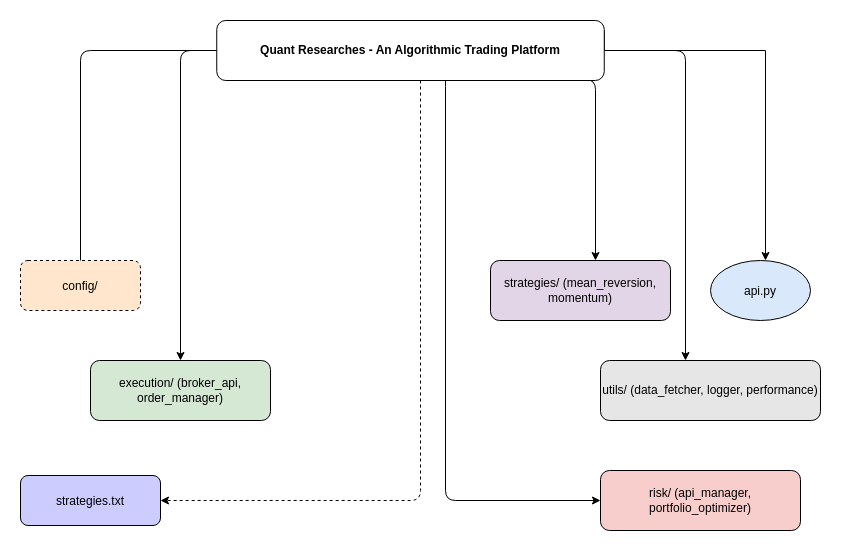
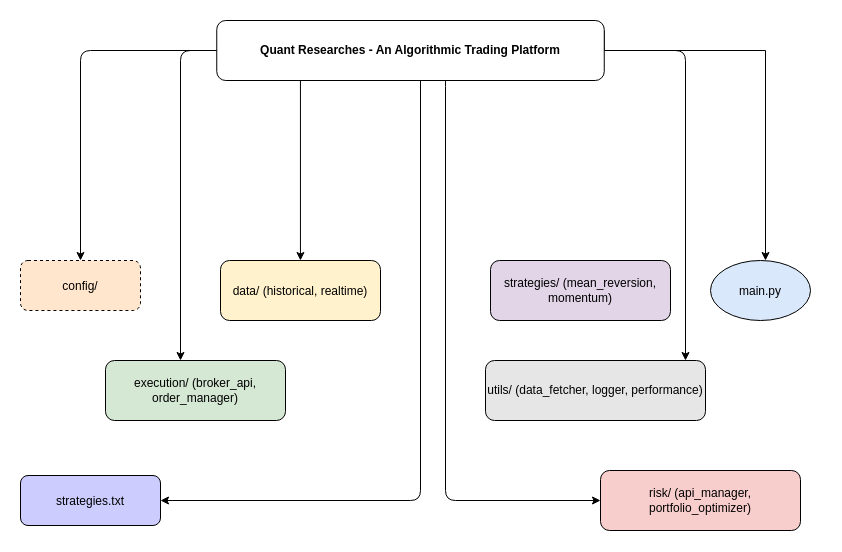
edge "Quant Researches - An Algorithmic Trading Platform" -> "data/ (historical, realtime)": added
edge "Quant Researches - An Algorithmic Trading Platform" -> "strategies/ (mean_reversion, momentum)": removed
edge "Quant Researches - An Algorithmic Trading Platform" -- "config/": arrowhead none -> classic
node "data/ (historical, realtime)": added
node "api.py": label "api.py" -> "main.py"
node "execution/ (broker_api, order_manager)": moved (181, 391) -> (196, 391)
node "utils/ (data_fetcher, logger, performance)": moved (711, 391) -> (596, 391)
edge "Quant Researches - An Algorithmic Trading Platform" -> "strategies.txt": style dashed -> solid
